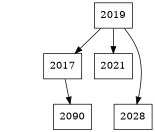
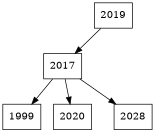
edge "2019" -> "2028": now "2017" -> "2028"
node "2021": removed
node "1999": added
node "2090": label "2090" -> "2020"
